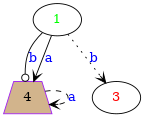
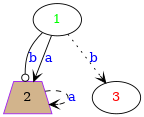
node "4": label "4" -> "2"
